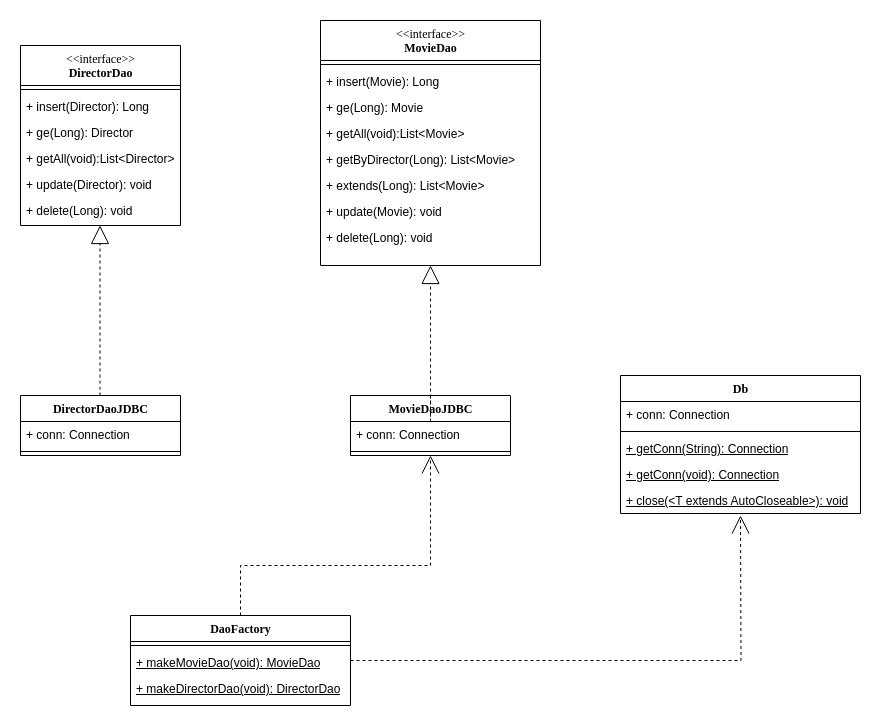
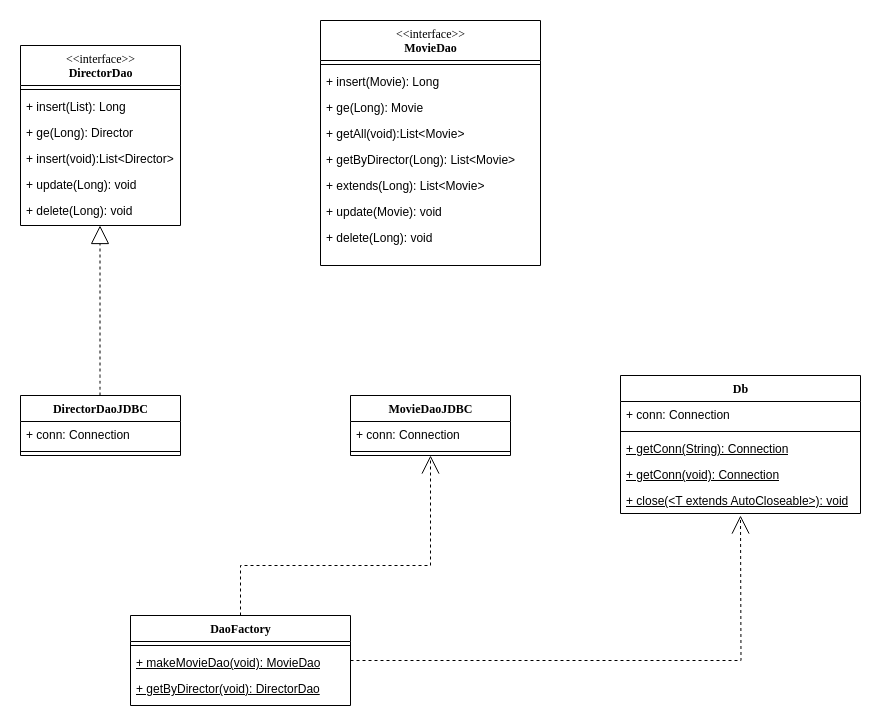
node "+ insert(Director): Long": label "+ insert(Director): Long" -> "+ insert(List): Long"
node "+ getAll(void):List<Director>": label "+ getAll(void):List<Director>" -> "+ insert(void):List<Director>"
node "+ update(Director): void": label "+ update(Director): void" -> "+ update(Long): void"
edge "MovieDaoJDBC" -> "<<interface>> MovieDao": removed
node "+ makeDirectorDao(void): DirectorDao": label "+ makeDirectorDao(void): DirectorDao" -> "+ getByDirector(void): DirectorDao"
